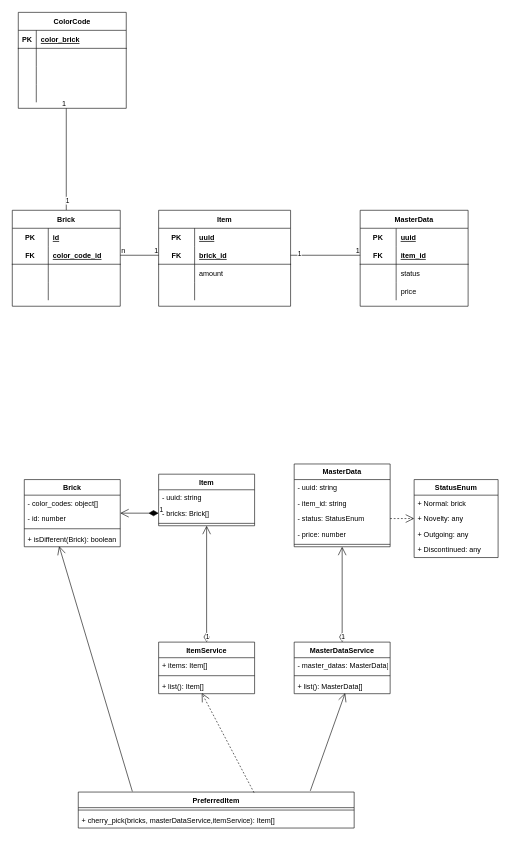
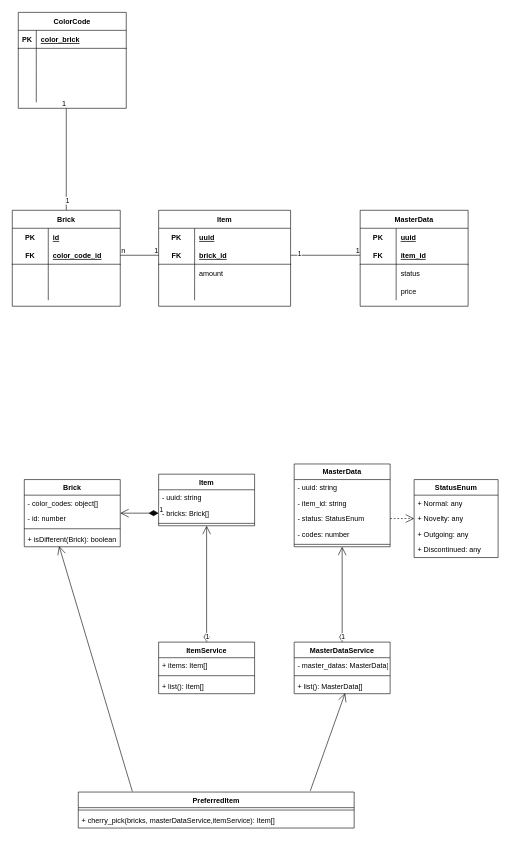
node "+ Normal: brick": label "+ Normal: brick" -> "+ Normal: any"
node "- price: number": label "- price: number" -> "- codes: number"
edge "PreferredItem" -> "+ list(): Item[]": removed
